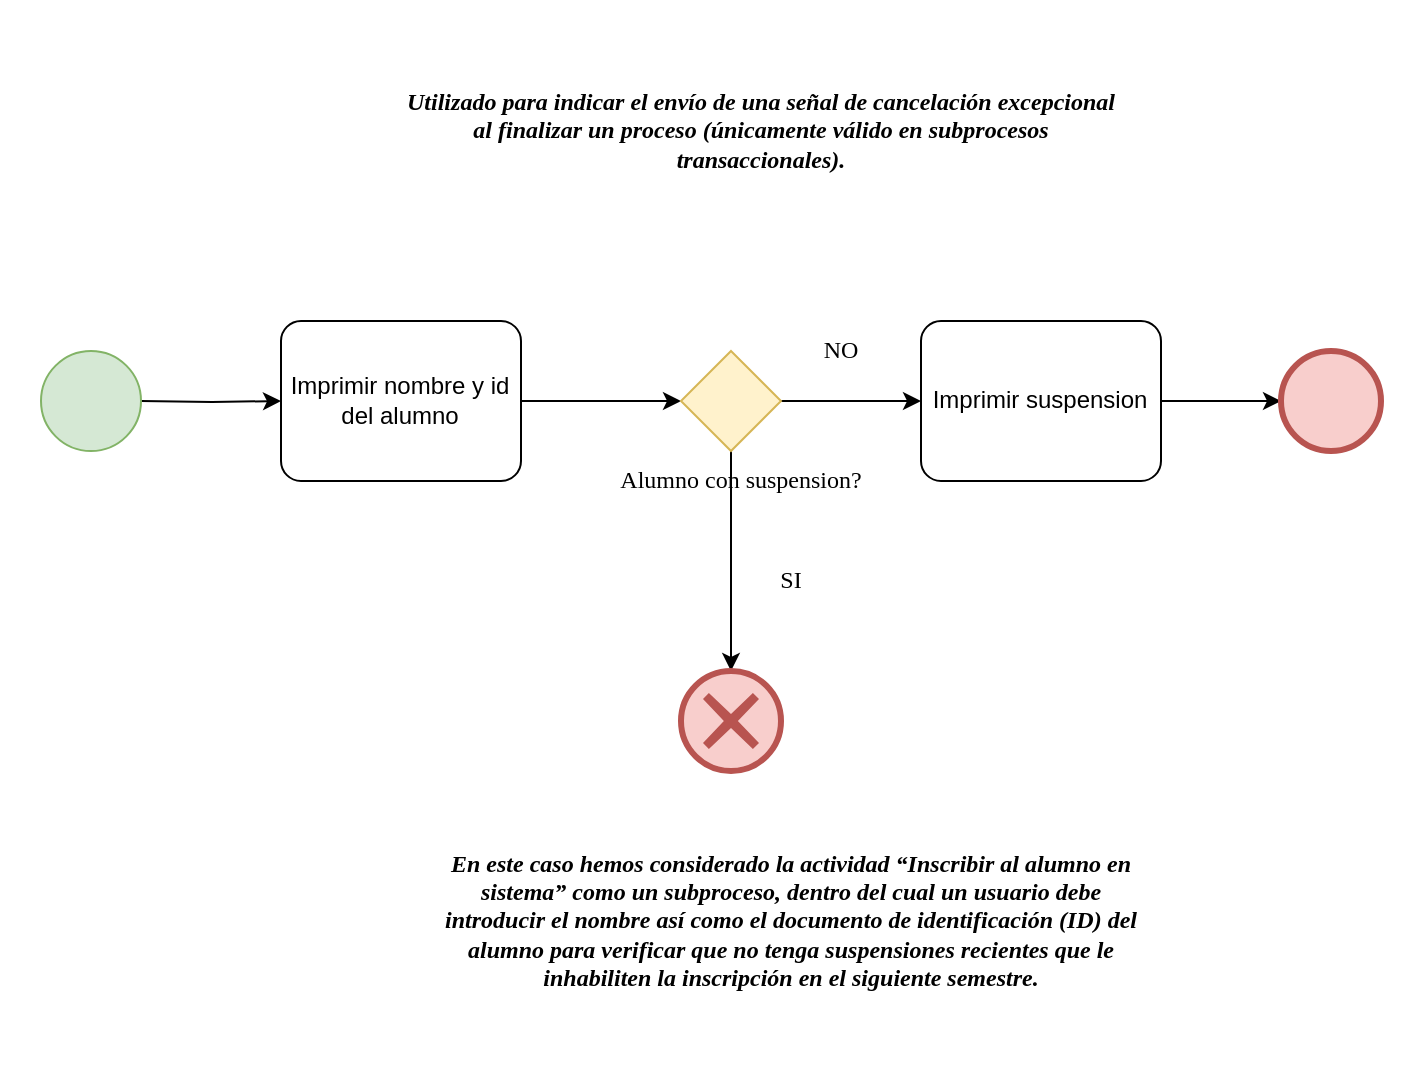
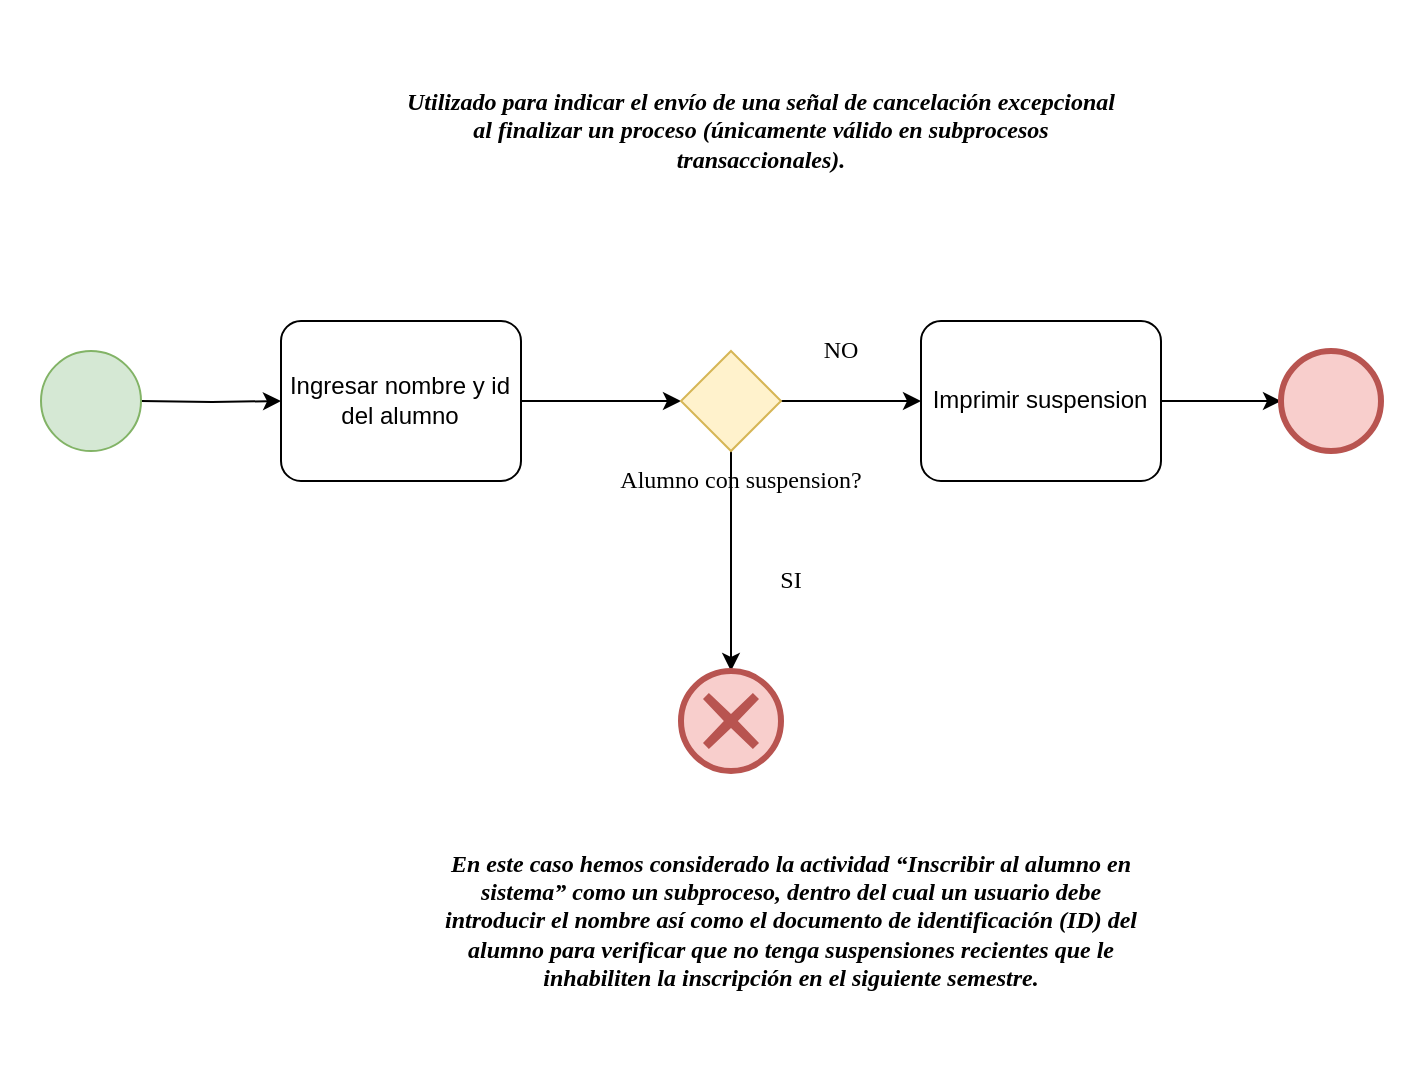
node "Imprimir nombre y id del alumno": label "Imprimir nombre y id del alumno" -> "Ingresar nombre y id del alumno"
